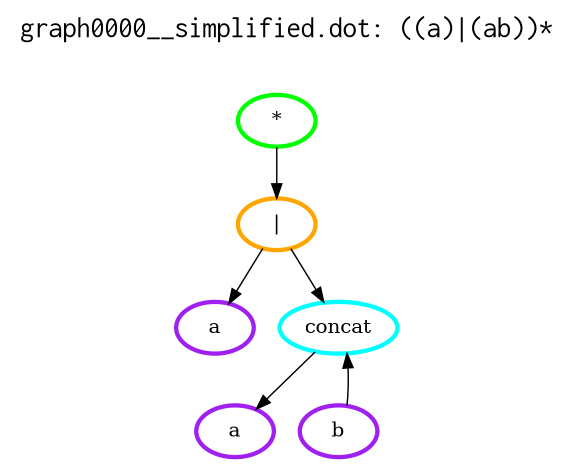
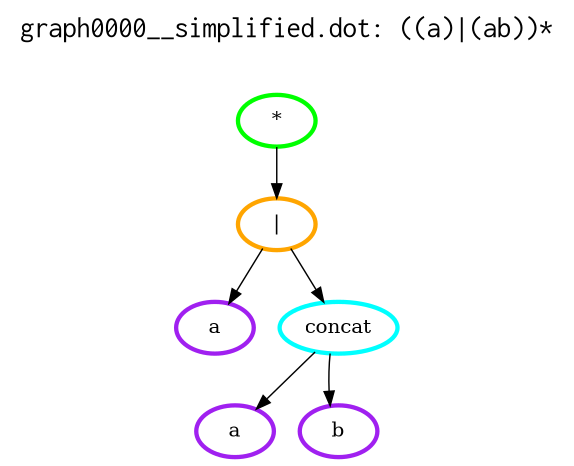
edge "b" -> "concat": reversed
